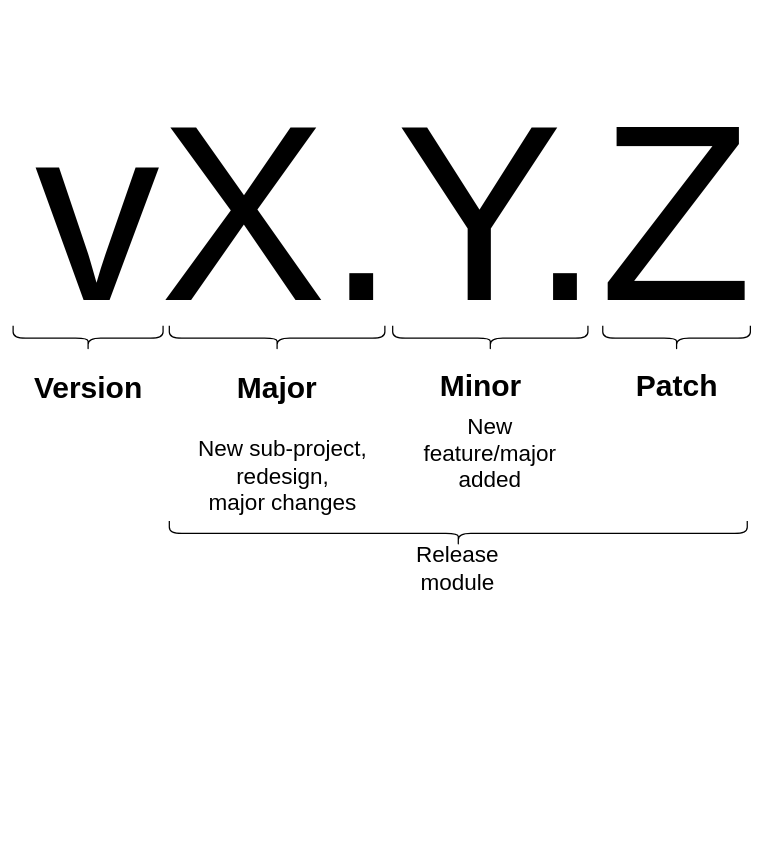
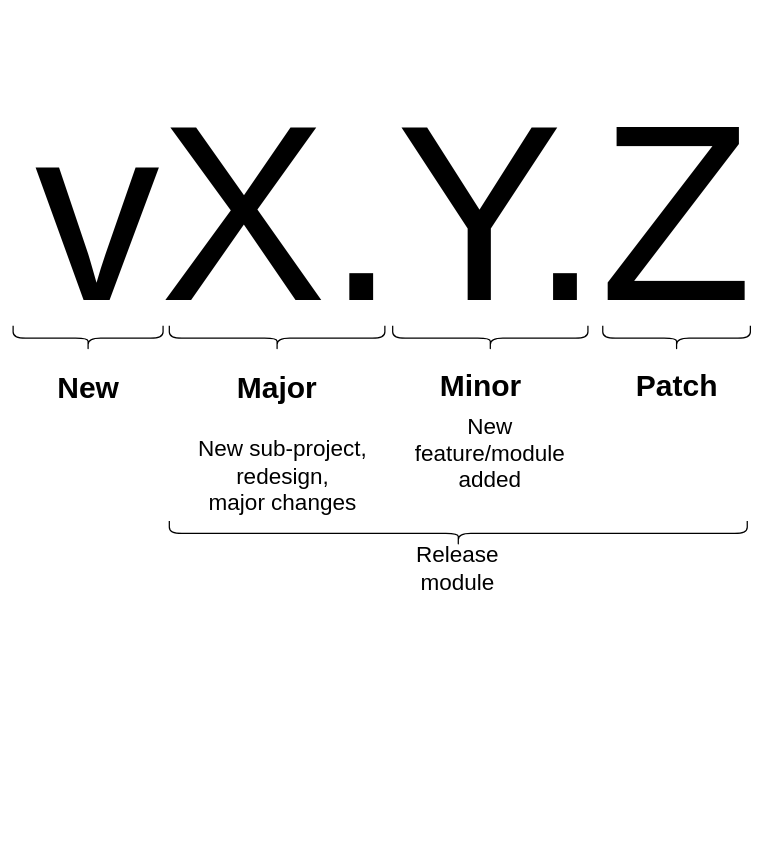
node "Version": label "Version" -> "New"
node "New feature/major added": label "New feature/major added" -> "New feature/module added"
